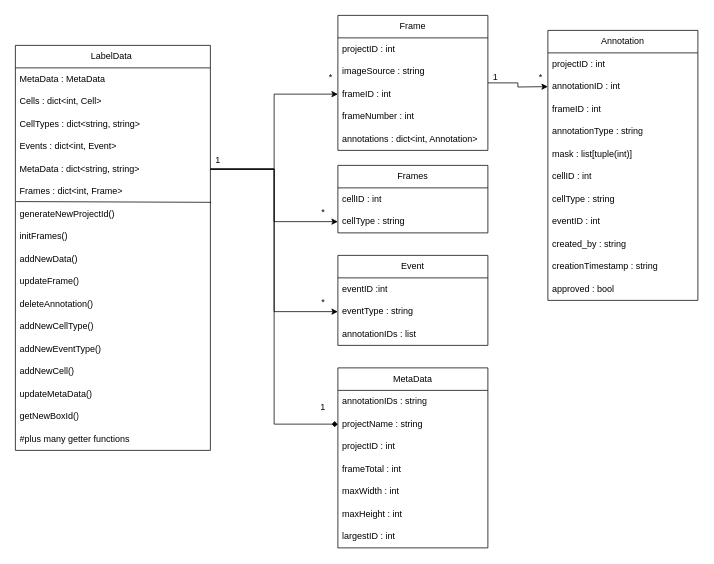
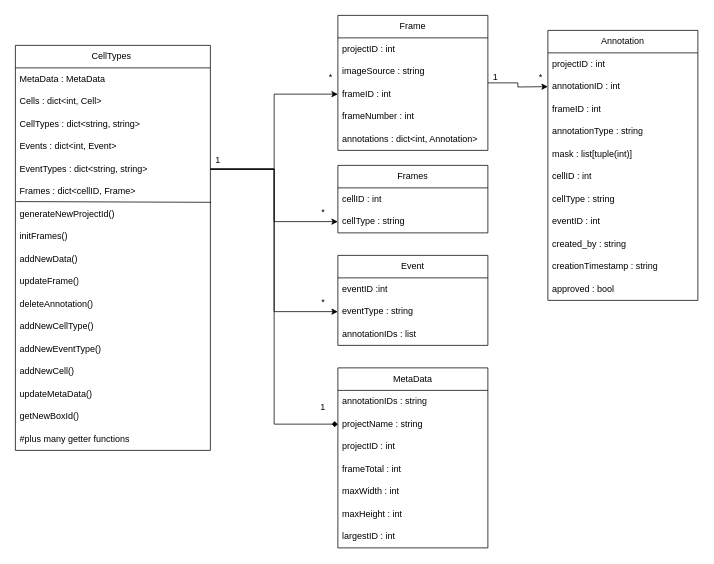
node "LabelData": label "LabelData" -> "CellTypes"
node "MetaData : dict<string, string>": label "MetaData : dict<string, string>" -> "EventTypes : dict<string, string>"
node "Frames : dict<int, Frame>": label "Frames : dict<int, Frame>" -> "Frames : dict<cellID, Frame>"
